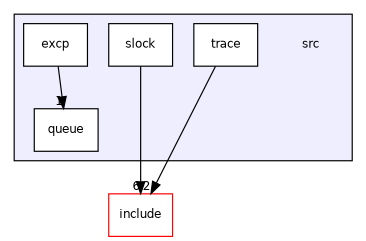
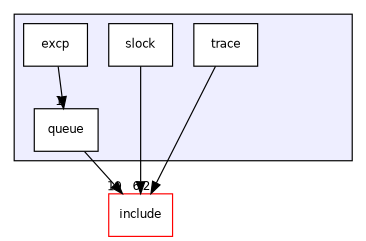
node "src": removed
edge "queue" -> "include": added
